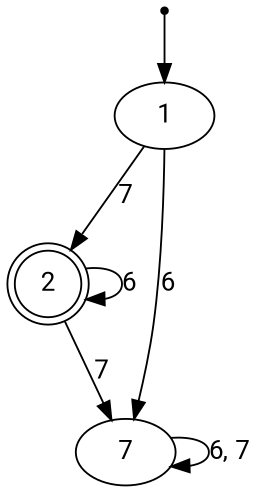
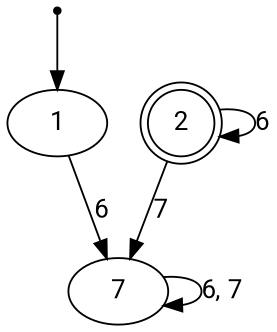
edge "1" -> "2": removed, label "7"
